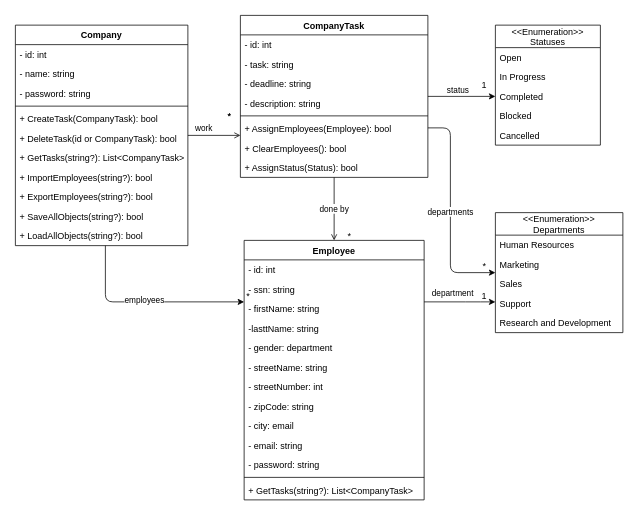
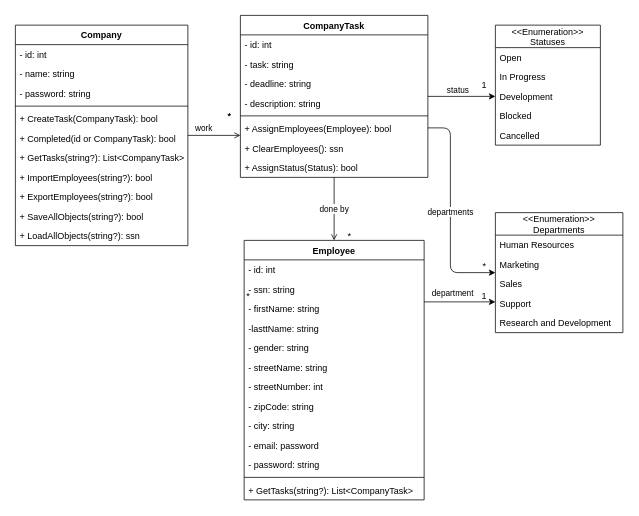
node "Completed": label "Completed" -> "Development"
node "+ DeleteTask(id or CompanyTask): bool": label "+ DeleteTask(id or CompanyTask): bool" -> "+ Completed(id or CompanyTask): bool"
node "+ ClearEmployees(): bool": label "+ ClearEmployees(): bool" -> "+ ClearEmployees(): ssn"
node "+ LoadAllObjects(string?): bool": label "+ LoadAllObjects(string?): bool" -> "+ LoadAllObjects(string?): ssn"
edge "Company" -> "Employee": removed, label "employees"
node "- gender: department": label "- gender: department" -> "- gender: string"
node "- city: email": label "- city: email" -> "- city: string"
node "- email: string": label "- email: string" -> "- email: password"
